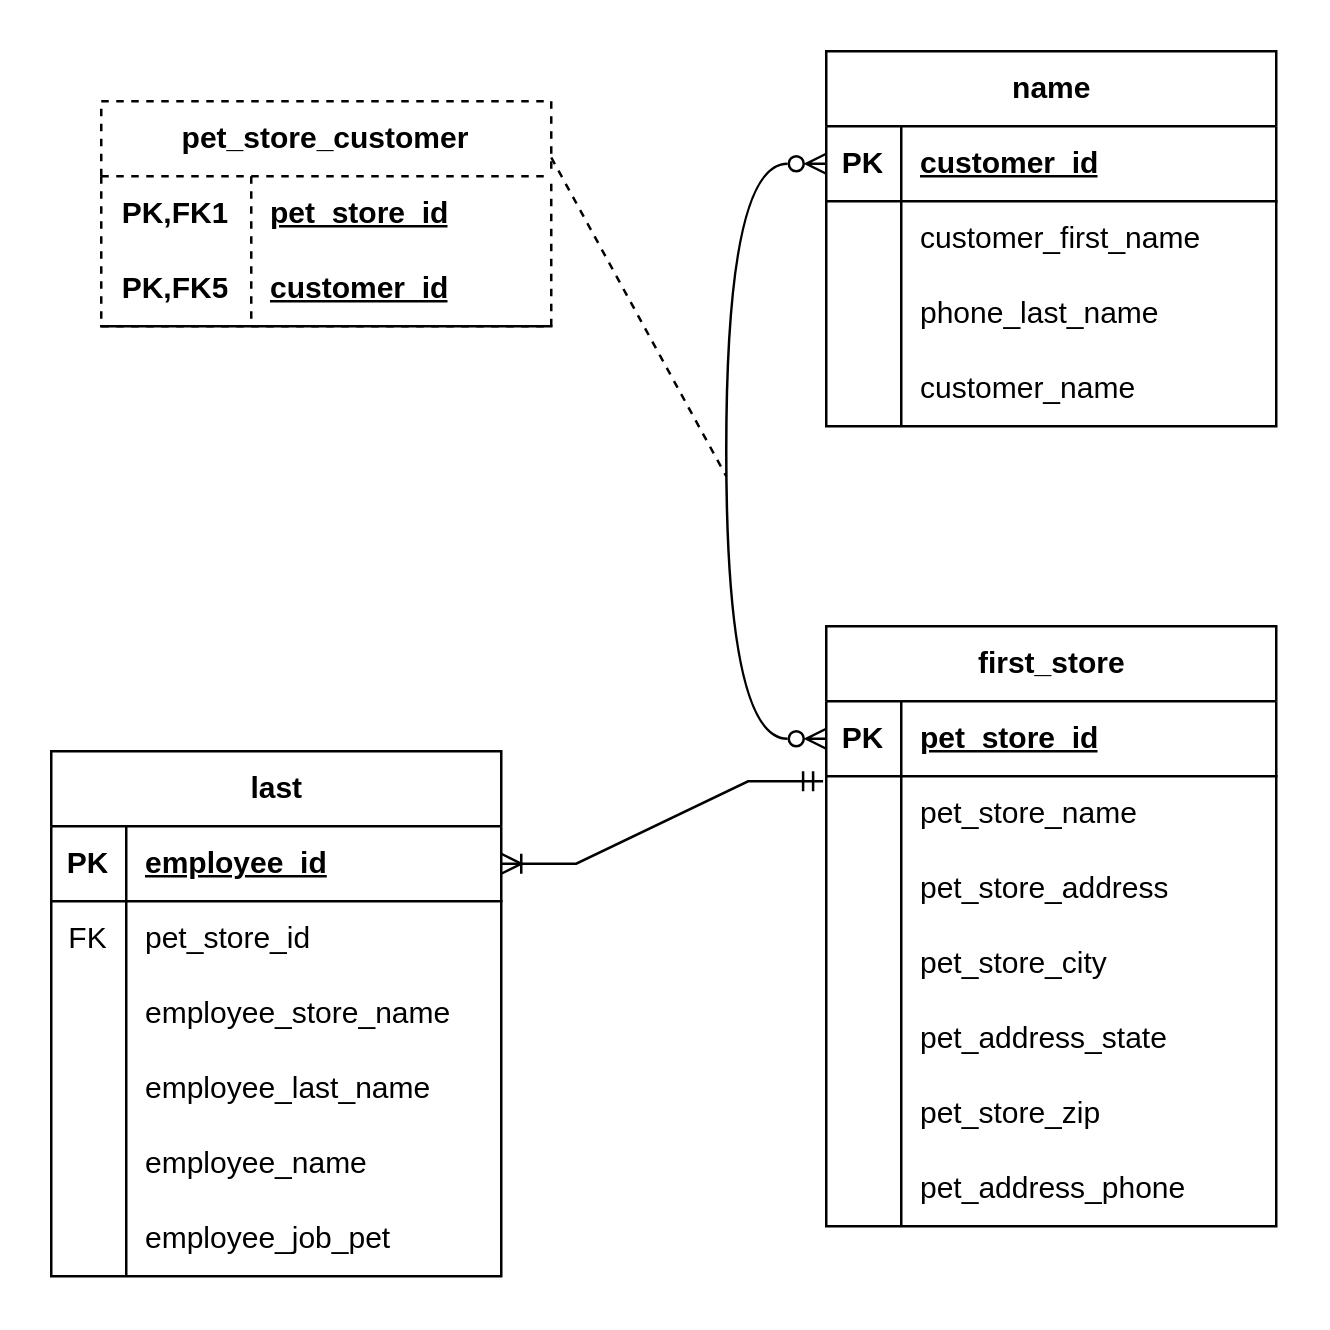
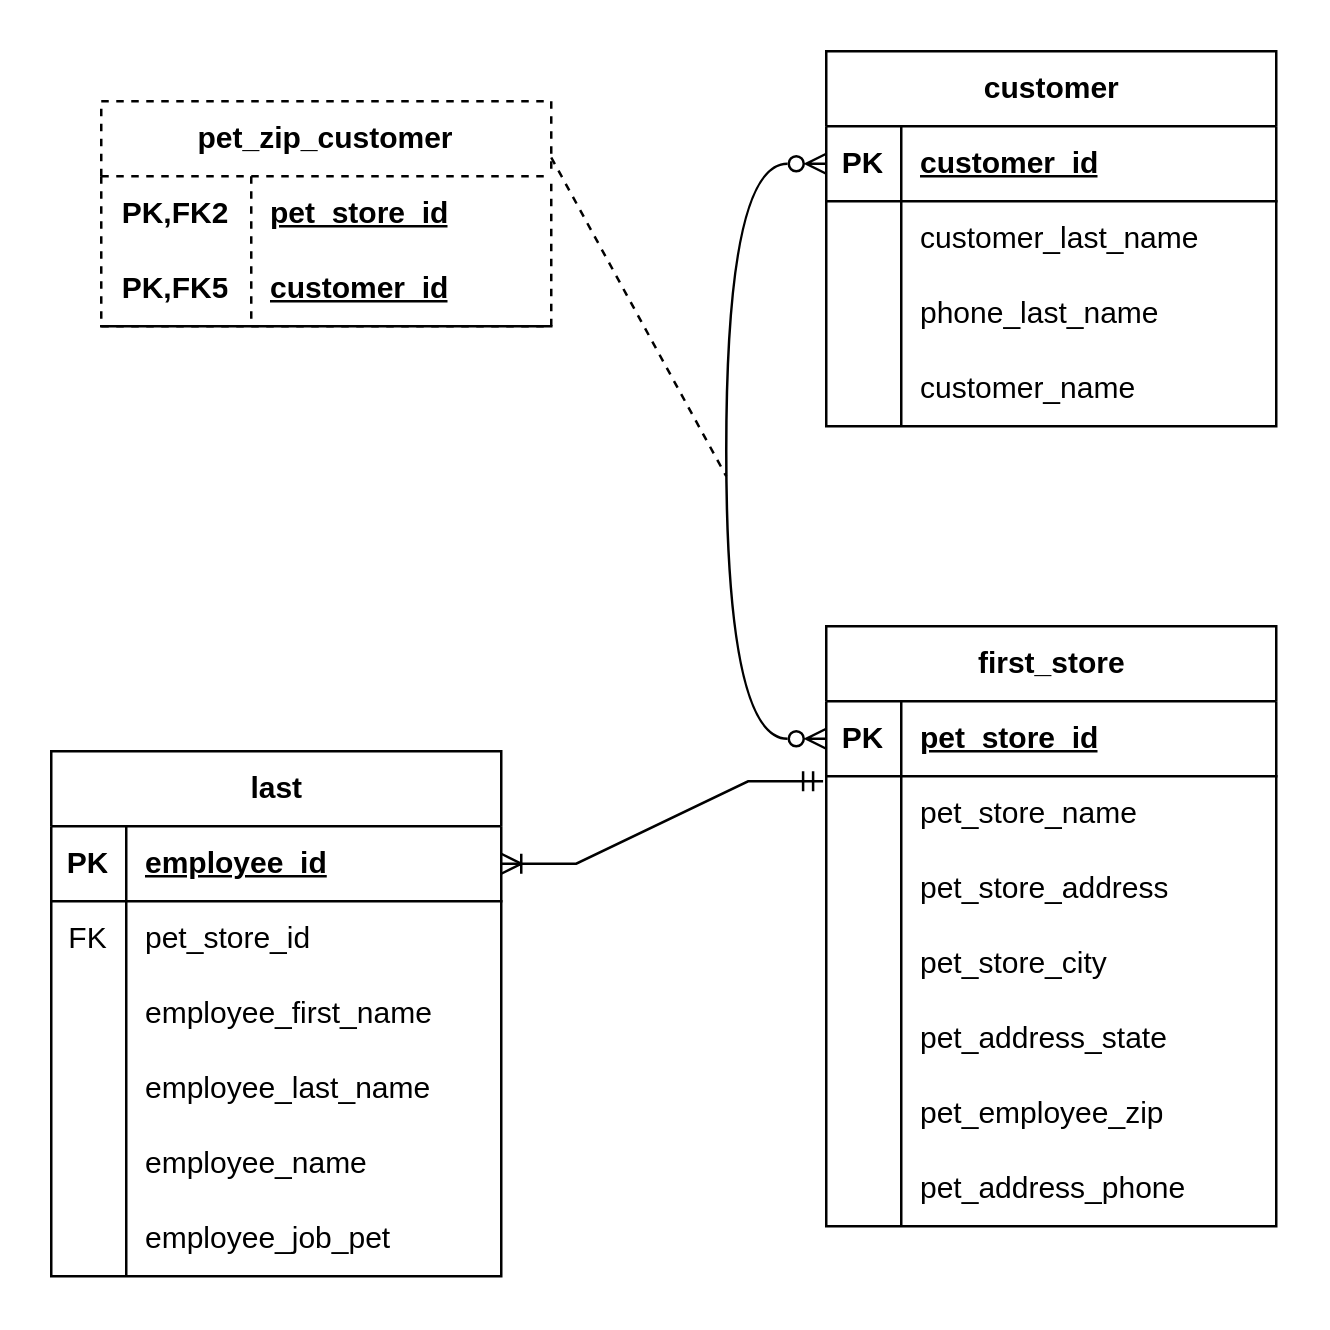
node "name": label "name" -> "customer"
node "pet_store_customer": label "pet_store_customer" -> "pet_zip_customer"
node "PK,FK1": label "PK,FK1" -> "PK,FK2"
node "customer_first_name": label "customer_first_name" -> "customer_last_name"
node "employee_store_name": label "employee_store_name" -> "employee_first_name"
node "pet_store_zip": label "pet_store_zip" -> "pet_employee_zip"
